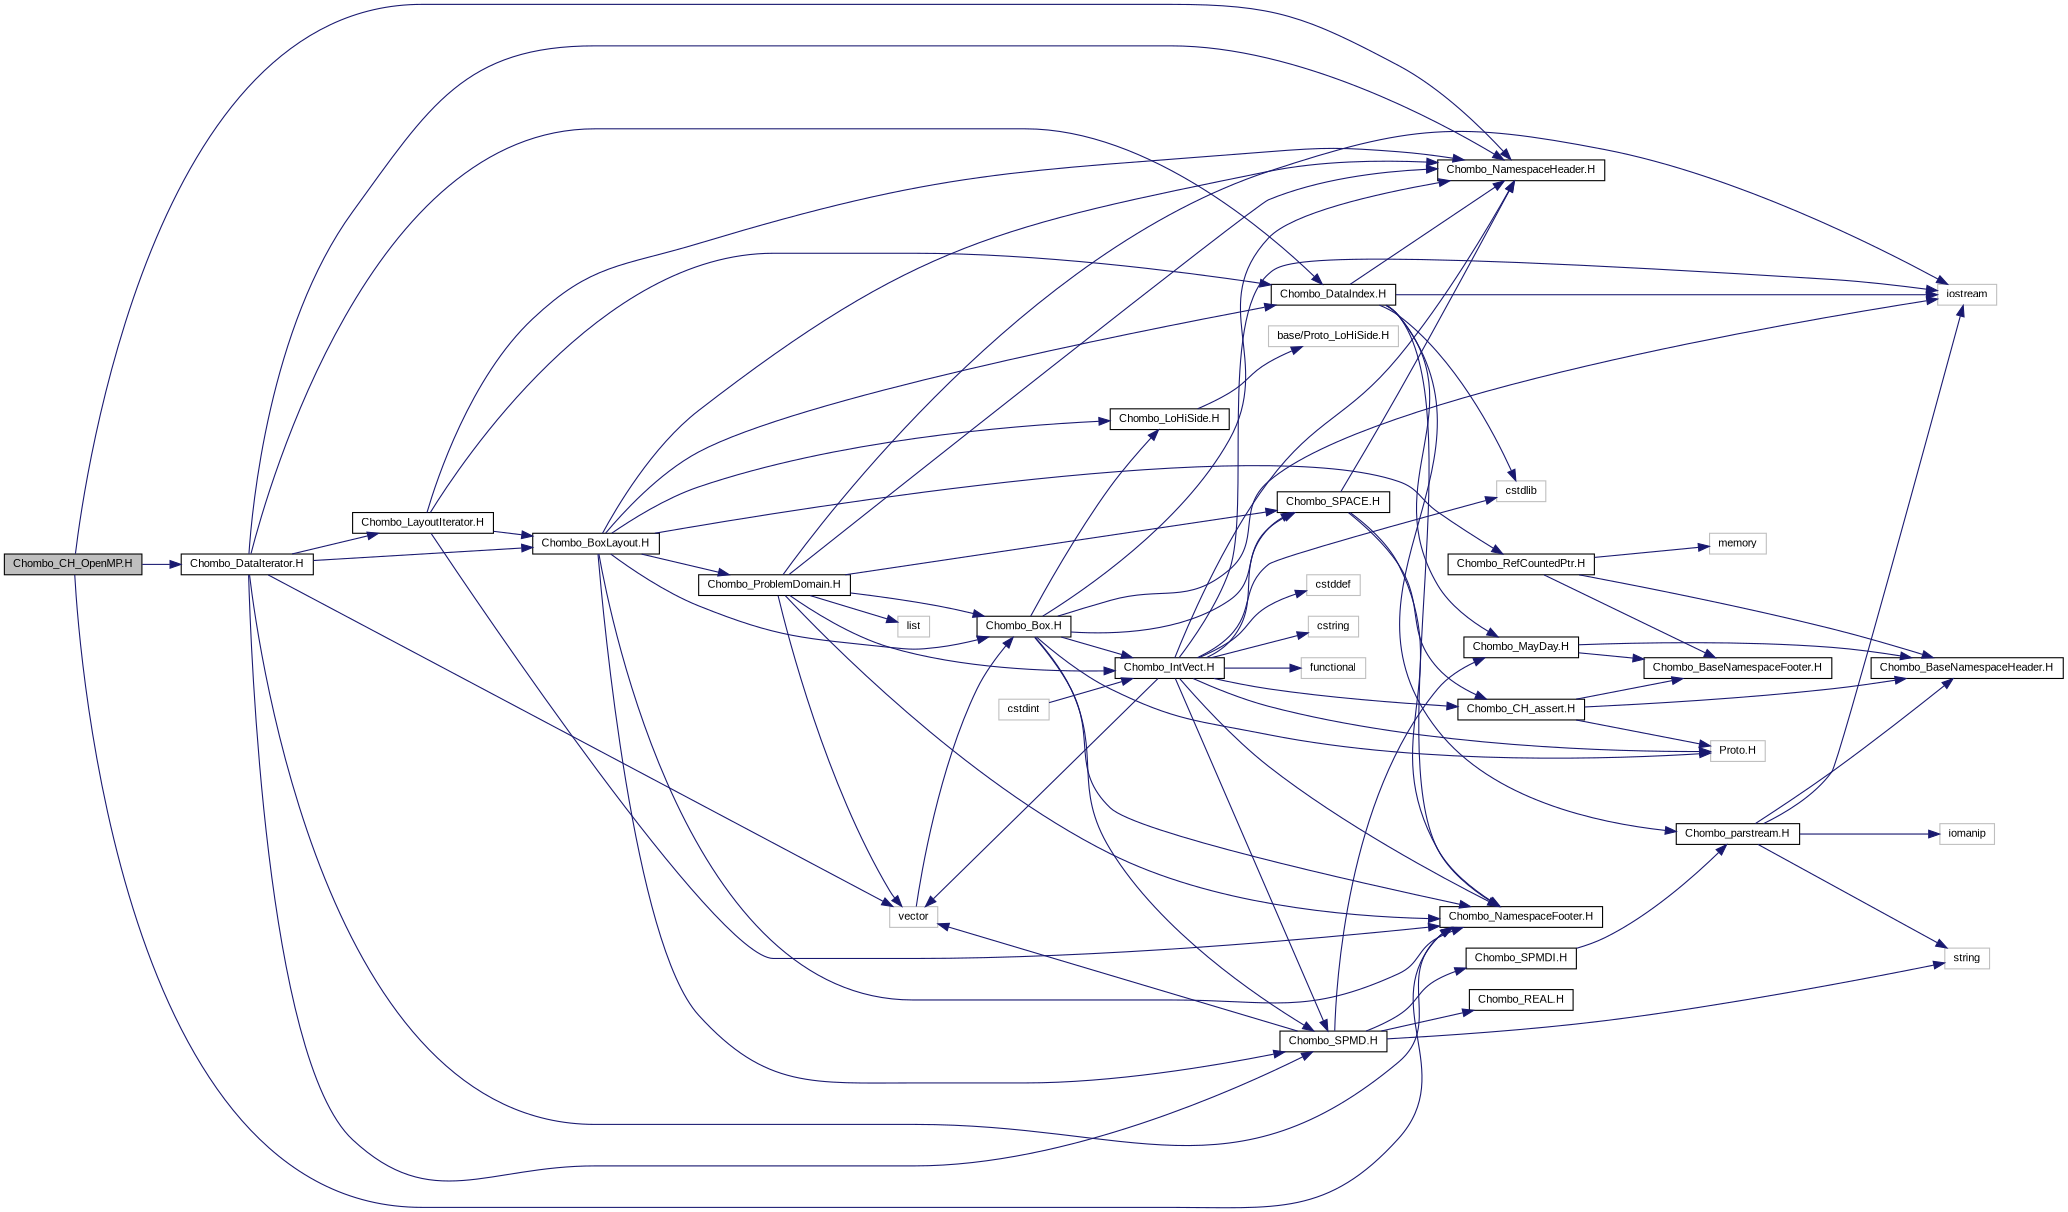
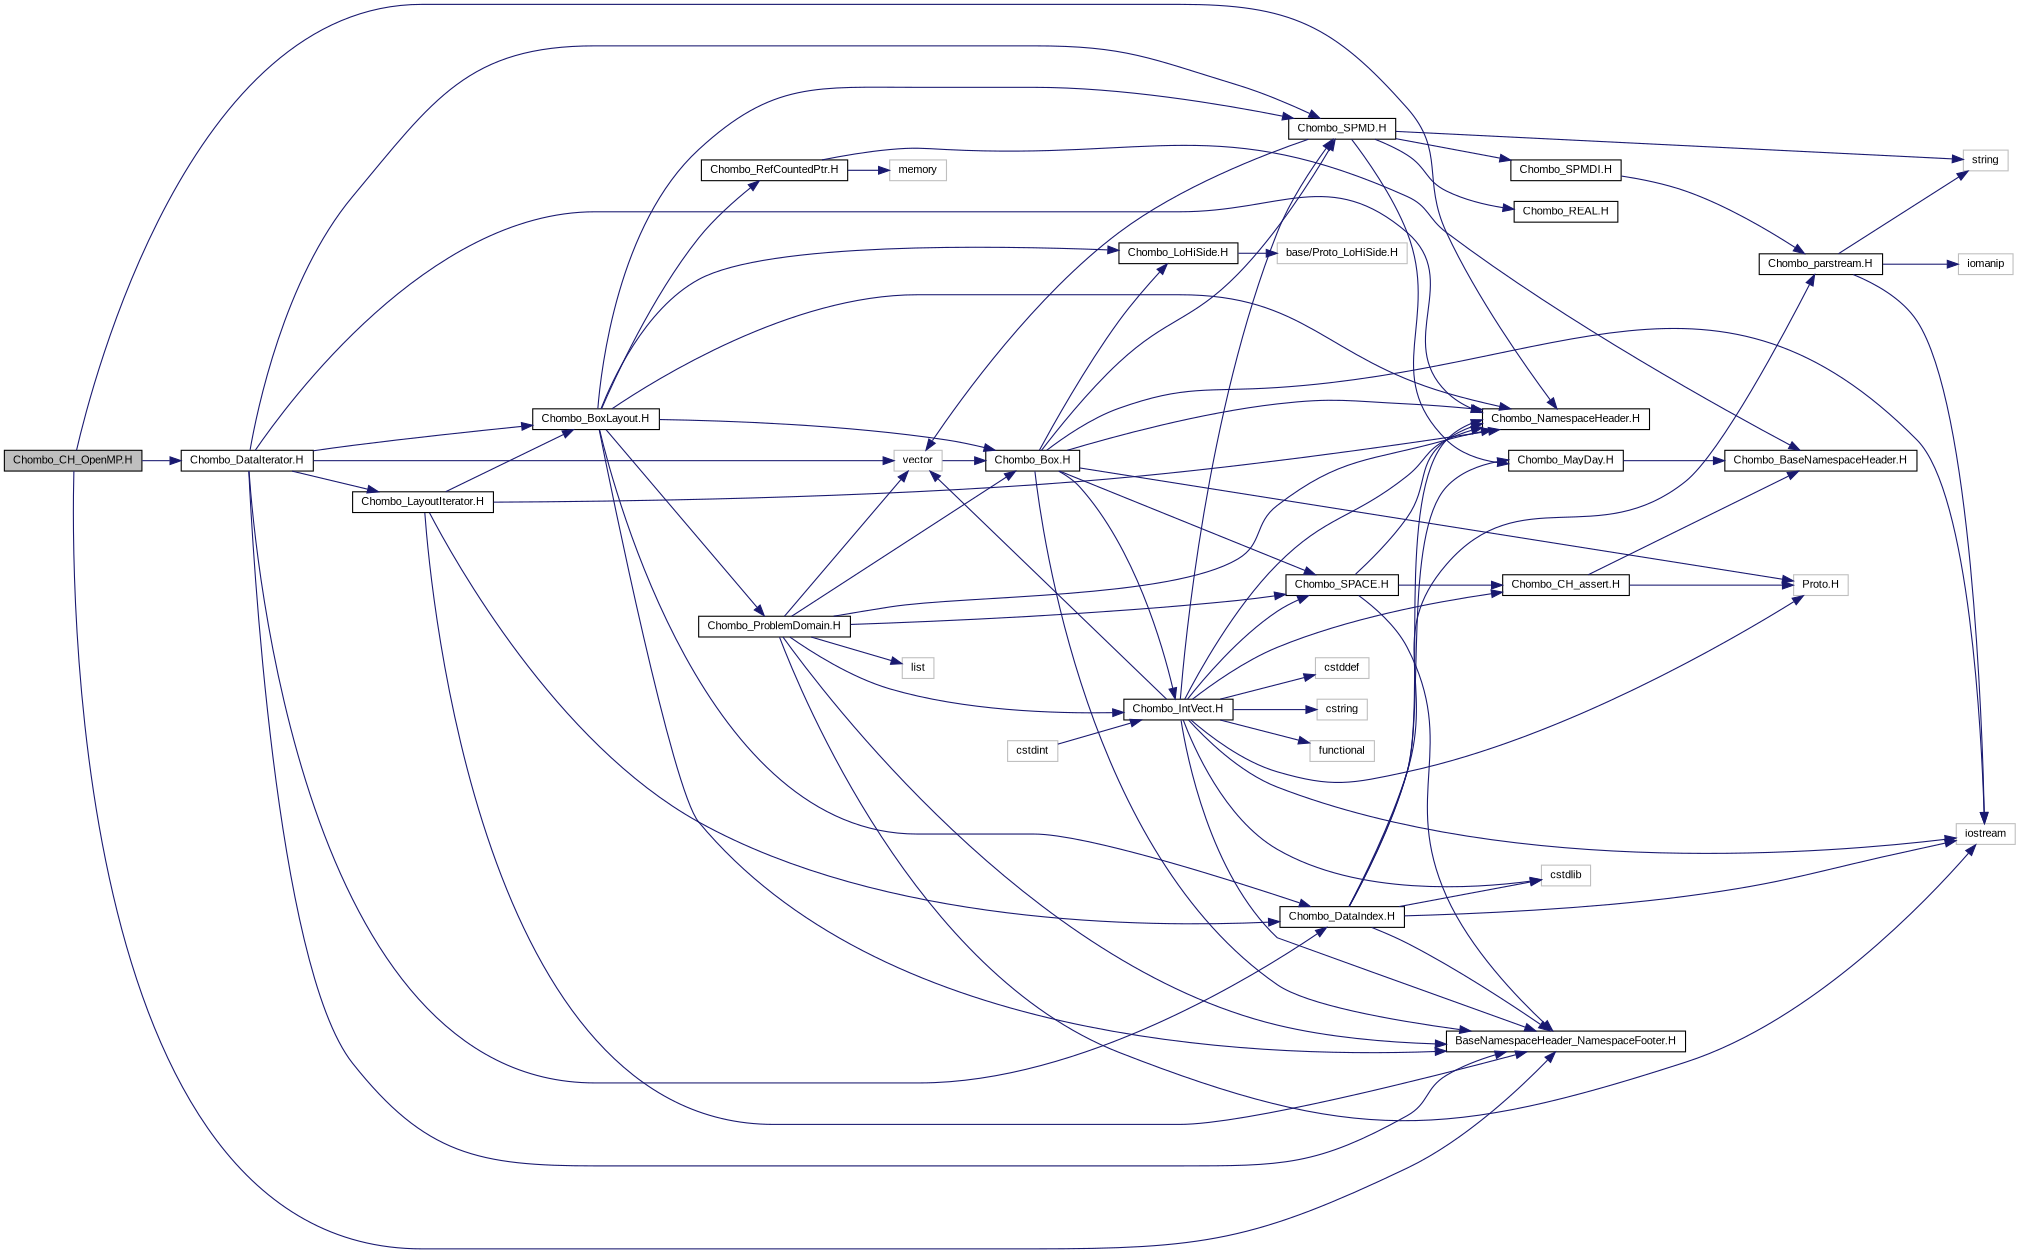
node "Chombo_BaseNamespaceFooter.H": removed
edge "Chombo_parstream.H" -> "Chombo_BaseNamespaceHeader.H": removed
node "Chombo_NamespaceFooter.H": label "Chombo_NamespaceFooter.H" -> "BaseNamespaceHeader_NamespaceFooter.H"
